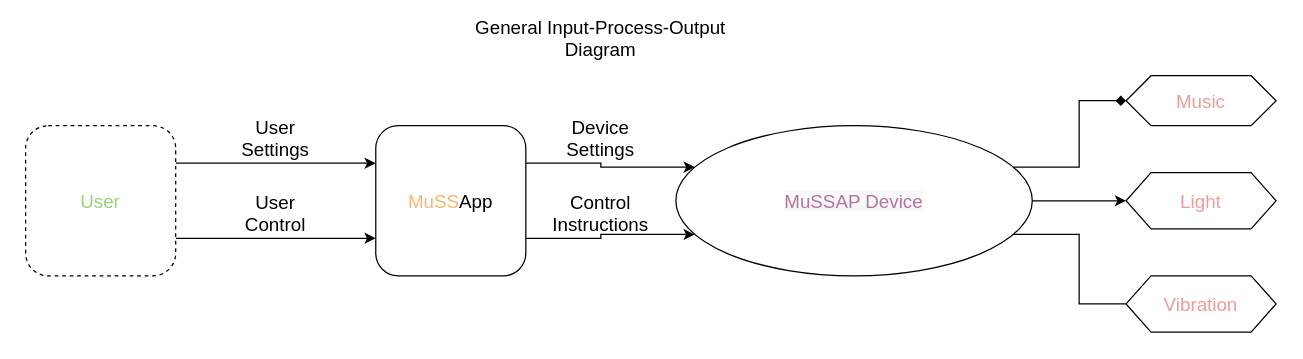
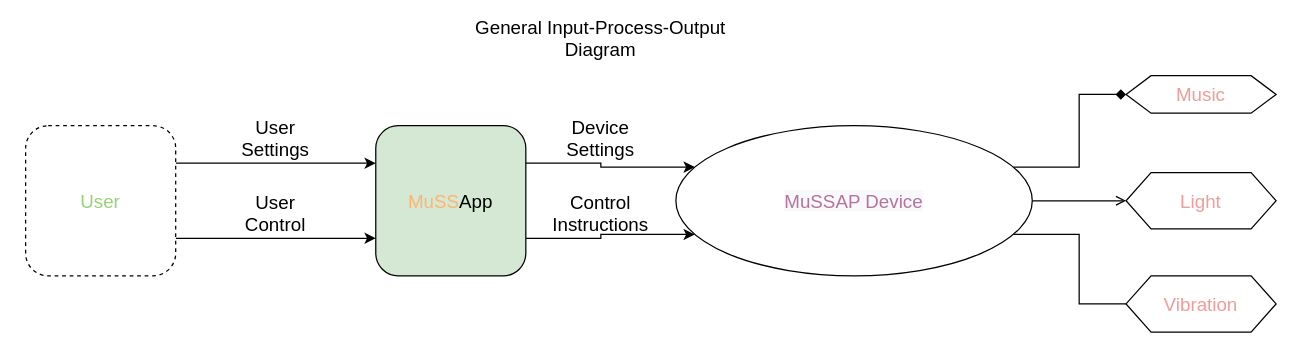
node "Music": size 150x50 -> 150x38
node "MuSSApp": fillcolor #ffffff -> #d5e8d4
edge "MuSSAP Device" -> "Light": arrowhead classic -> open
